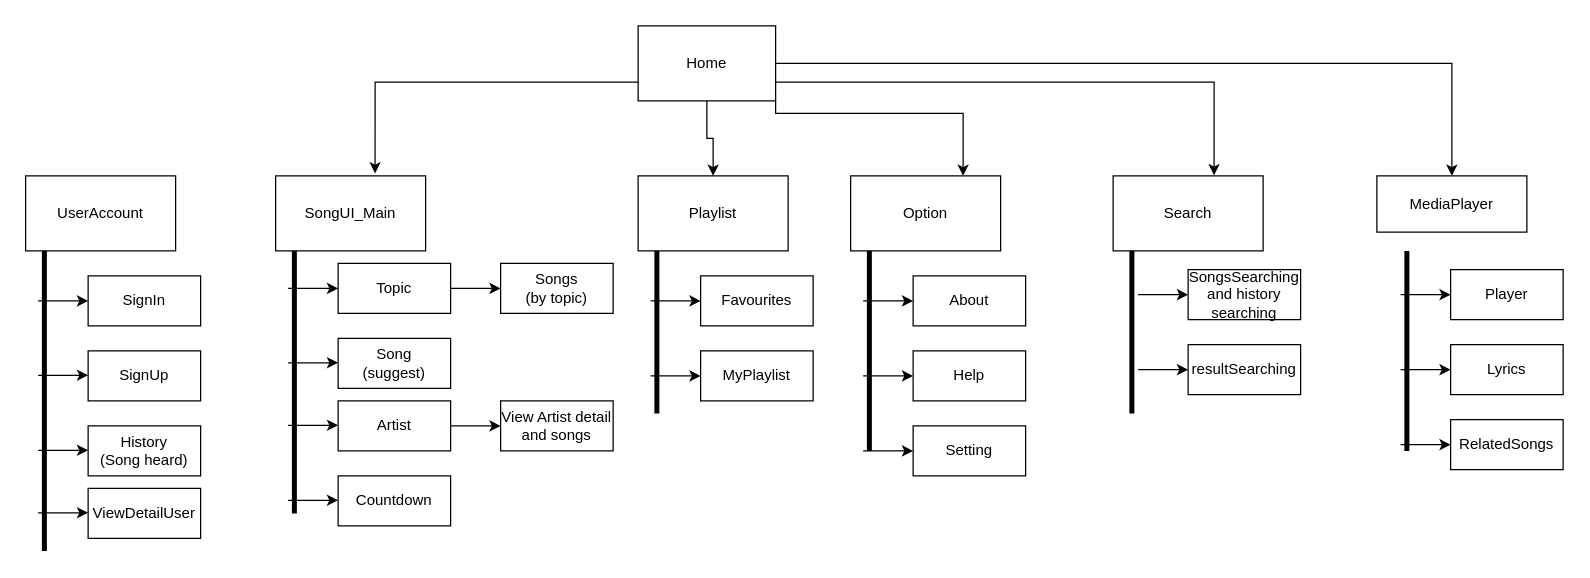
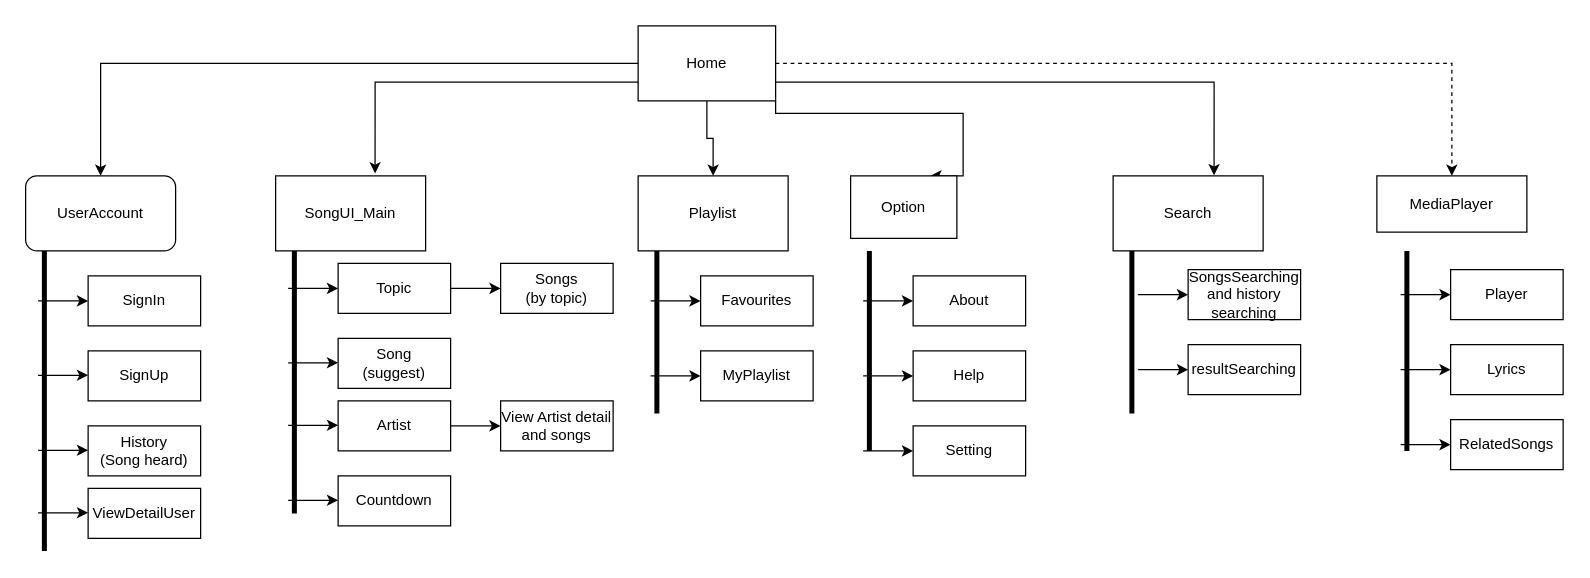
edge "Home" -> "UserAccount": added
edge "Home" -> "MediaPlayer": style solid -> dashed
node "UserAccount": shape rectangle -> rounded rectangle
node "Option": size 150x75 -> 106x63
